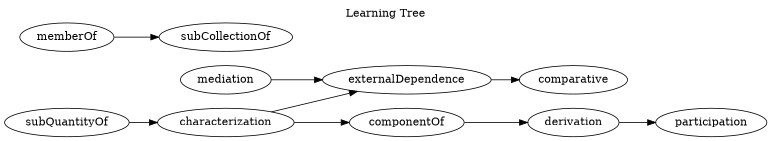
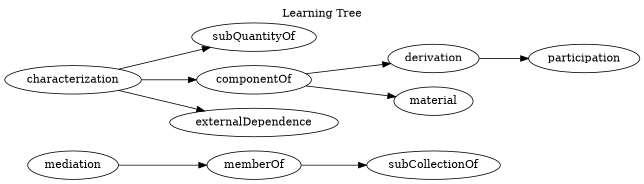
edge "mediation" -> "externalDependence": now "mediation" -> "memberOf"
node "comparative": removed
node "material": added
edge "subQuantityOf" -> "characterization": reversed
